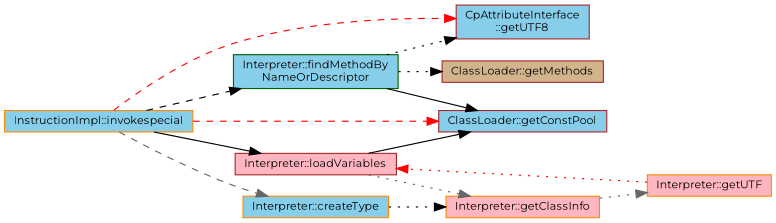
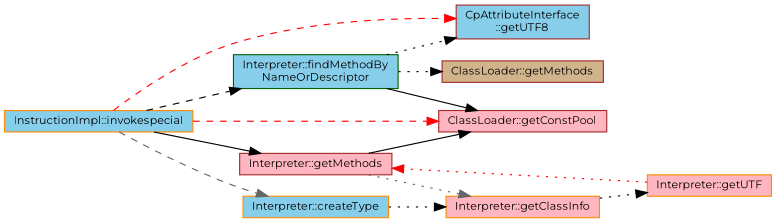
node "ClassLoader::getConstPool": fillcolor skyblue -> lightpink
node "Interpreter::loadVariables": label "Interpreter::loadVariables" -> "Interpreter::getMethods"
edge "Interpreter::getClassInfo" -> "Interpreter::getUTF": color gray40 -> black
